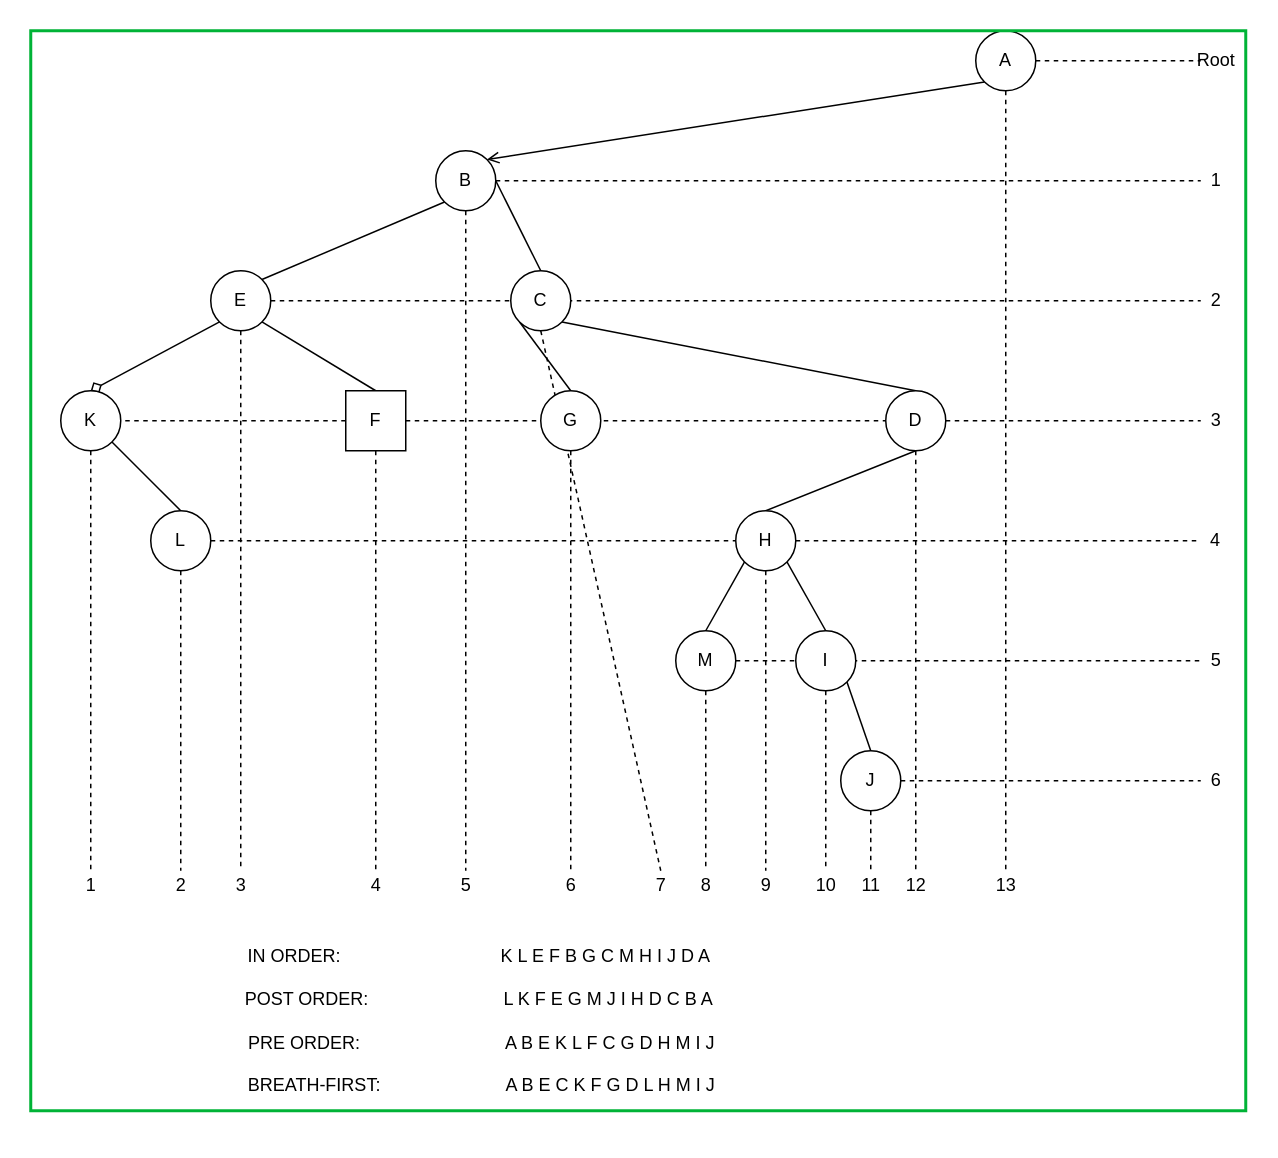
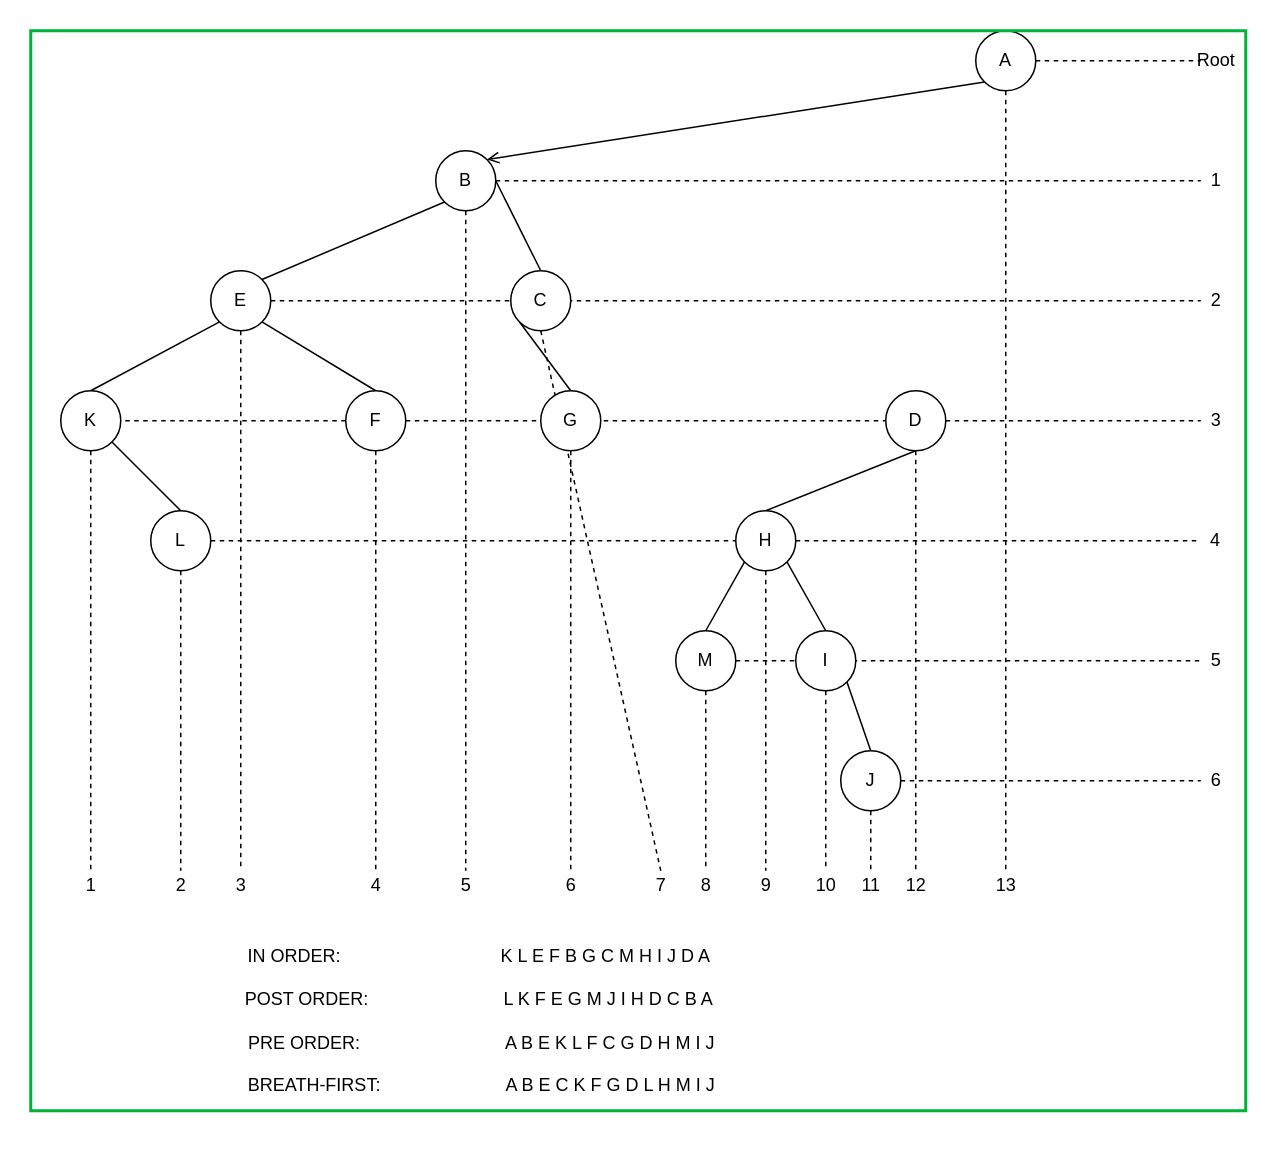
edge "C" -- "D": removed
edge "E" -> "K": arrowhead diamond -> none
node "F": shape rectangle -> ellipse
